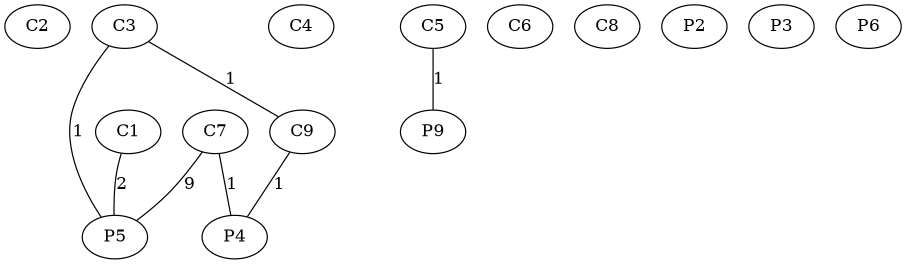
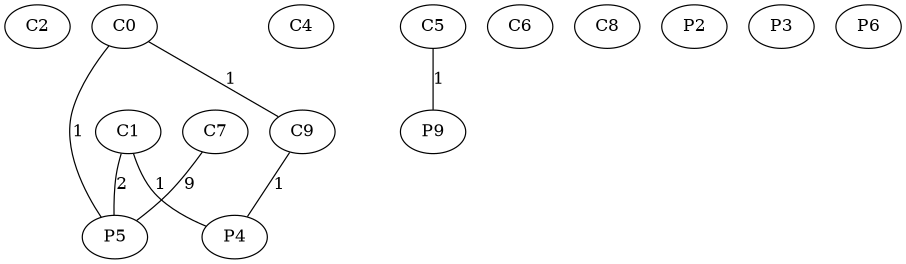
node "C3": label "C3" -> "C0"
edge "C7" -- "P4": now "C1" -- "P4"
